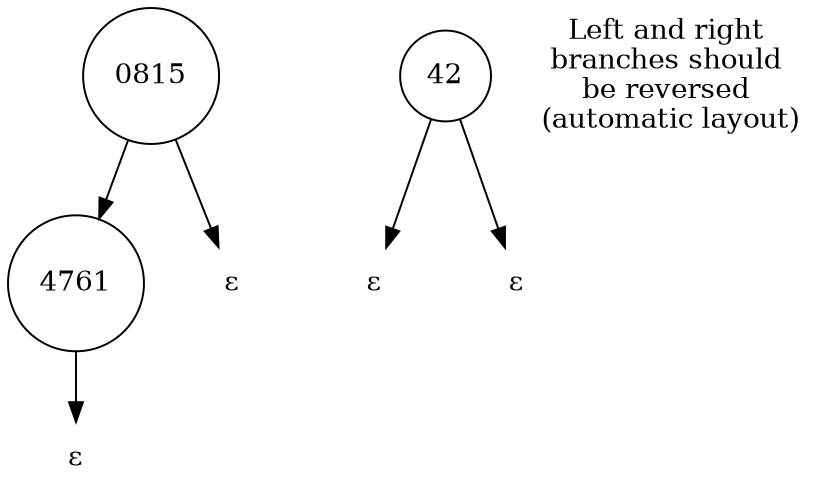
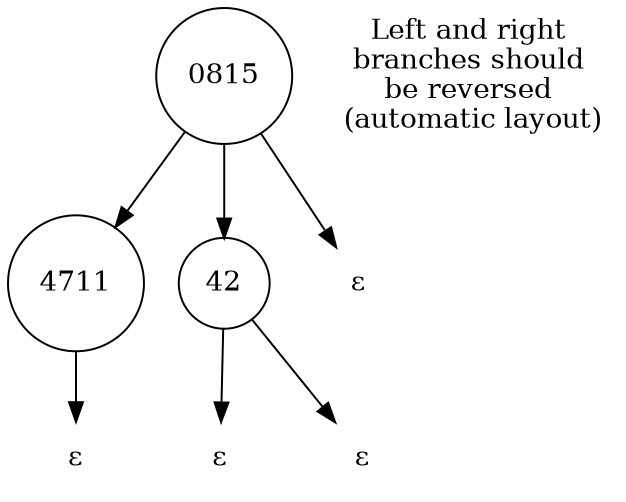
edge "0815" -> "42": added
node "4761": label "4761" -> "4711"
